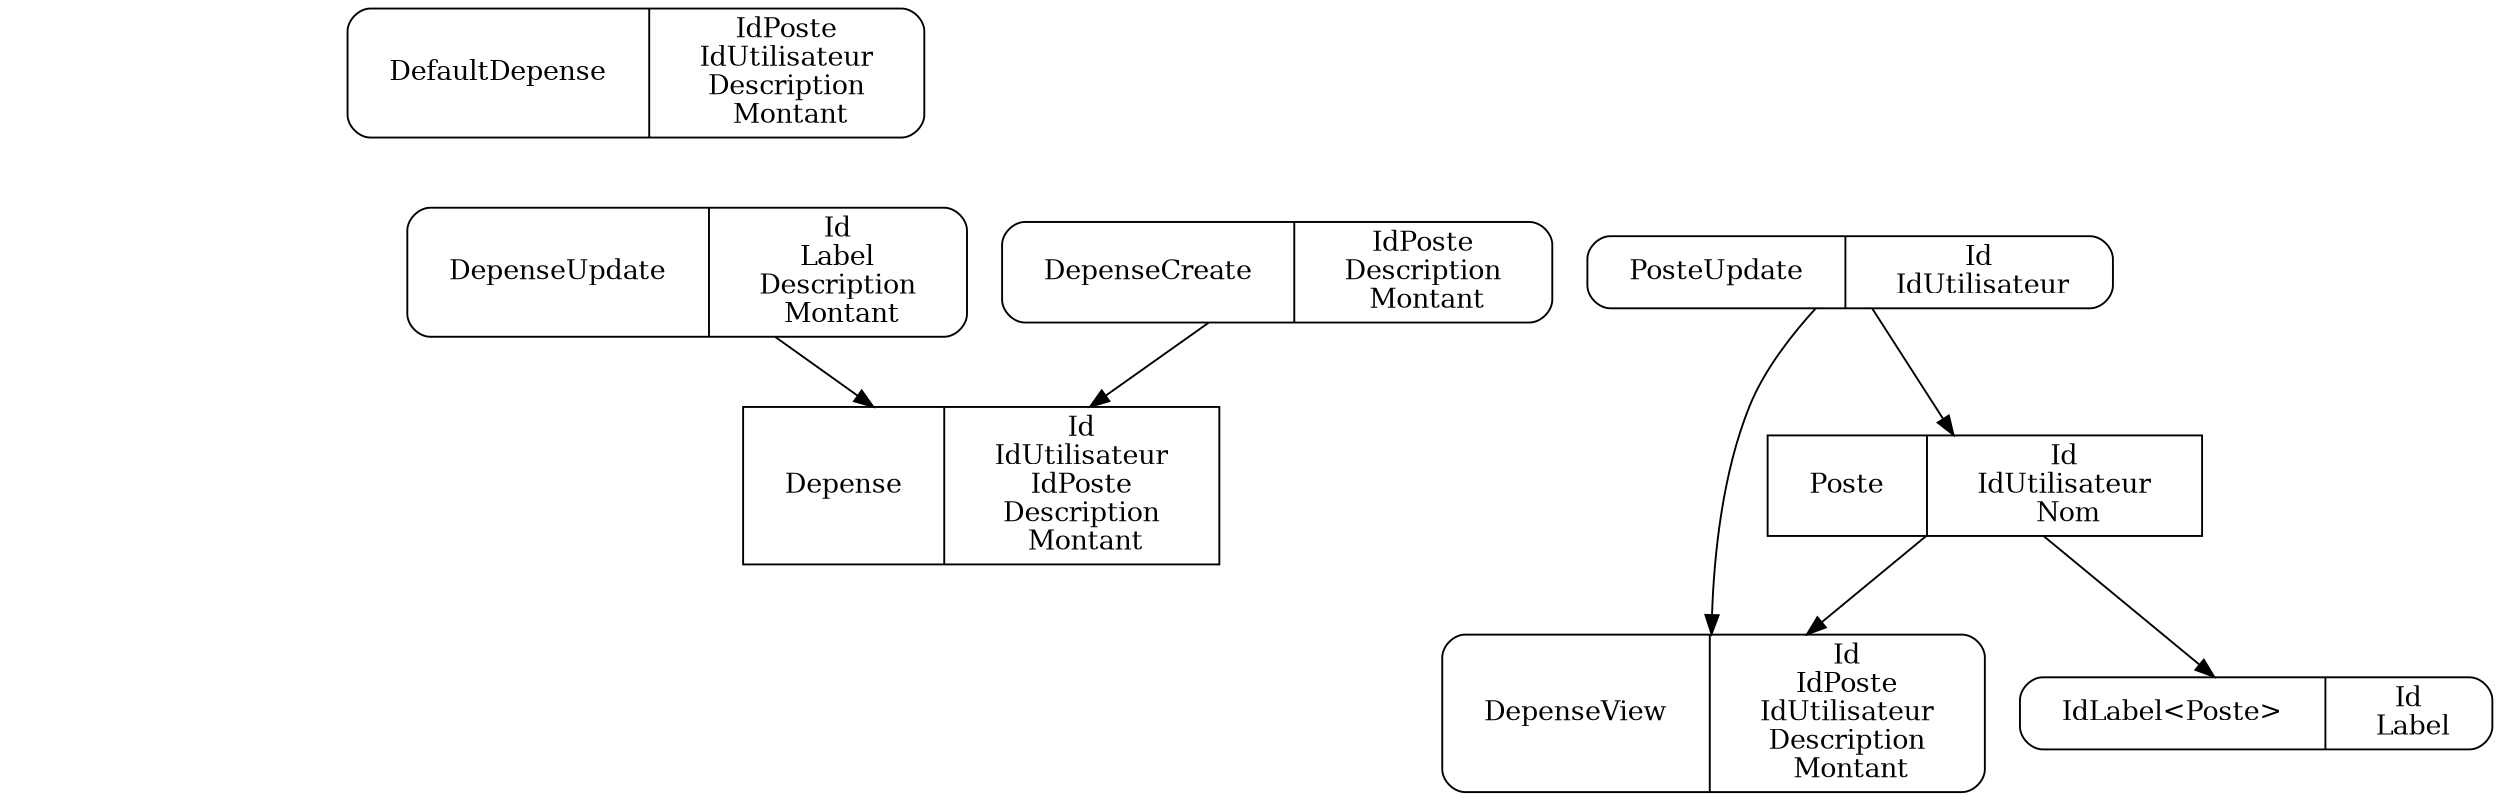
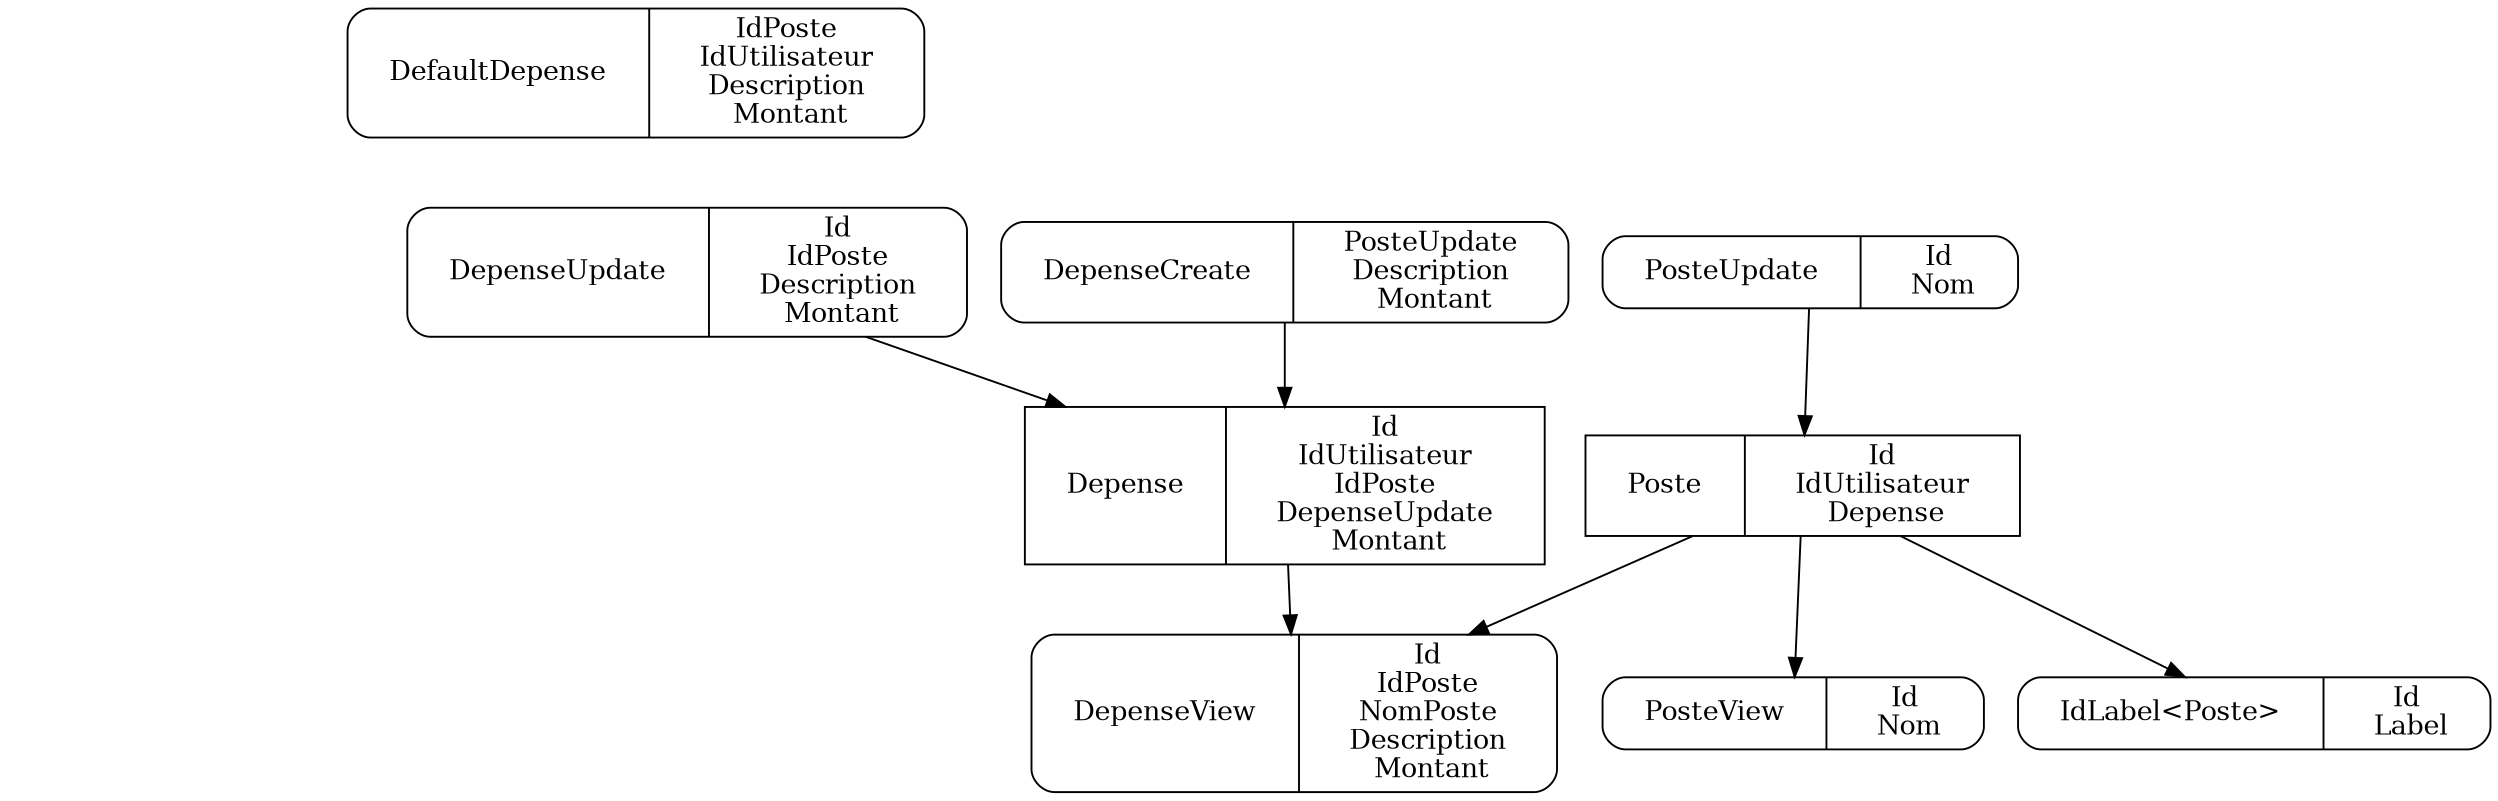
node "DepenseCreate": text "IdPoste" -> "PosteUpdate"
node "DepenseUpdate": text "Label" -> "IdPoste"
node "PosteUpdate": text "IdUtilisateur" -> "Nom"
edge "PosteUpdate" -> "DepenseView": now "Depense" -> "DepenseView"
node "Depense": text "Description" -> "DepenseUpdate"
node "Poste": text "Nom" -> "Depense"
node "DepenseView": text "IdUtilisateur" -> "NomPoste"
node "PosteView": added
